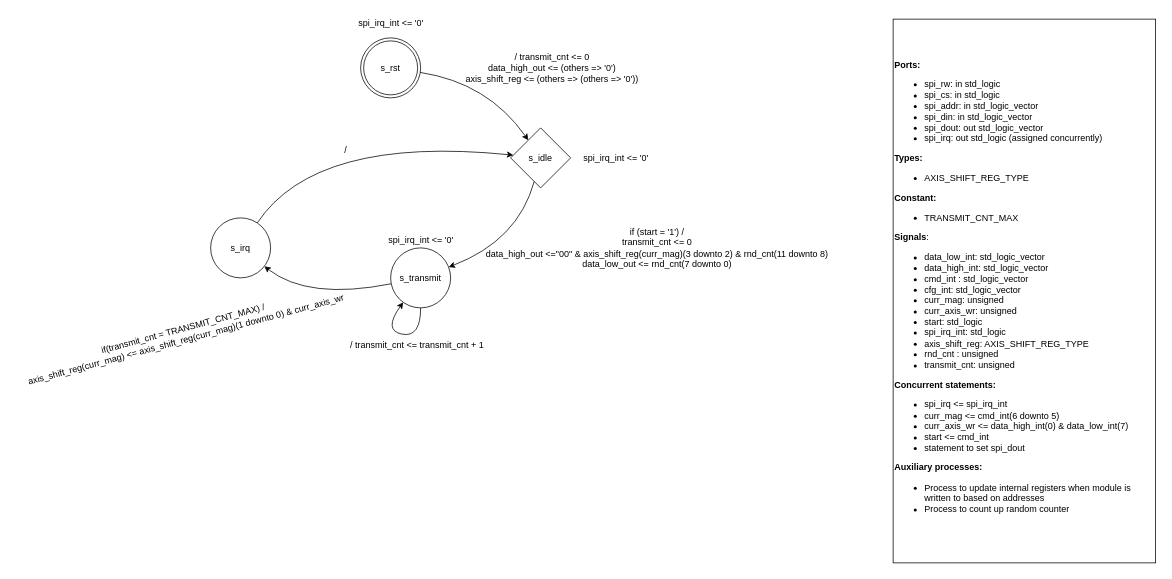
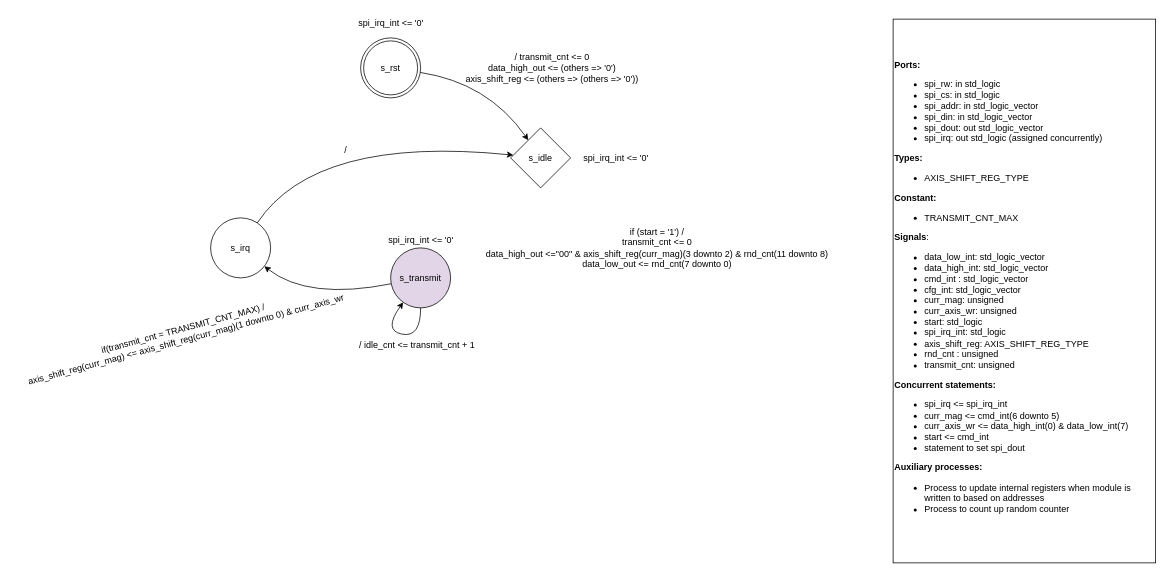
edge "s_idle" -> "s_transmit": removed
node "s_transmit": fillcolor #ffffff -> #e1d5e7
node "/ transmit_cnt <= transmit_cnt + 1": label "/ transmit_cnt <= transmit_cnt + 1" -> "/ idle_cnt <= transmit_cnt + 1"
